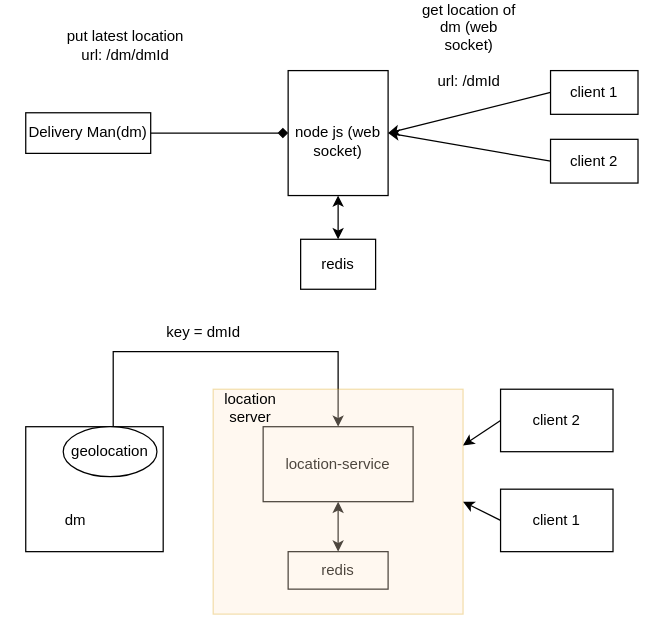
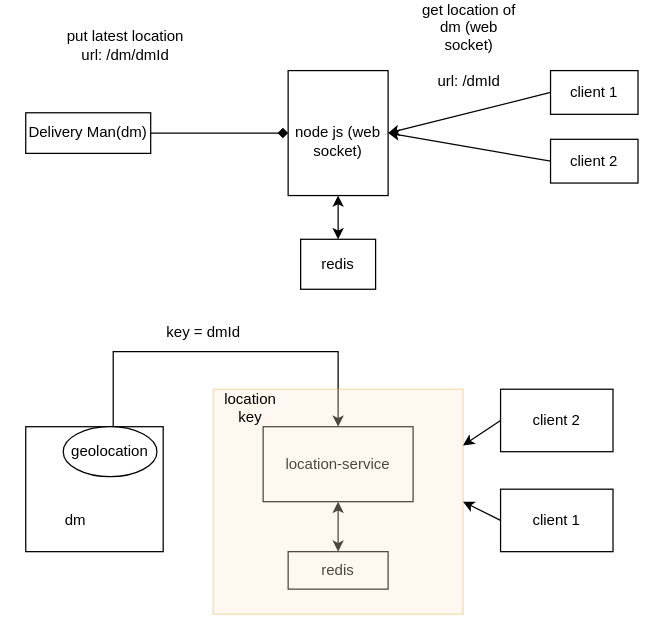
node "location server": label "location server" -> "location key"
